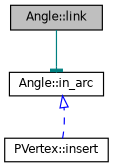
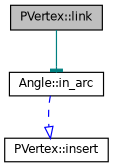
node "Angle::link": label "Angle::link" -> "PVertex::link"
edge "PVertex::insert" -> "Angle::in_arc": reversed
